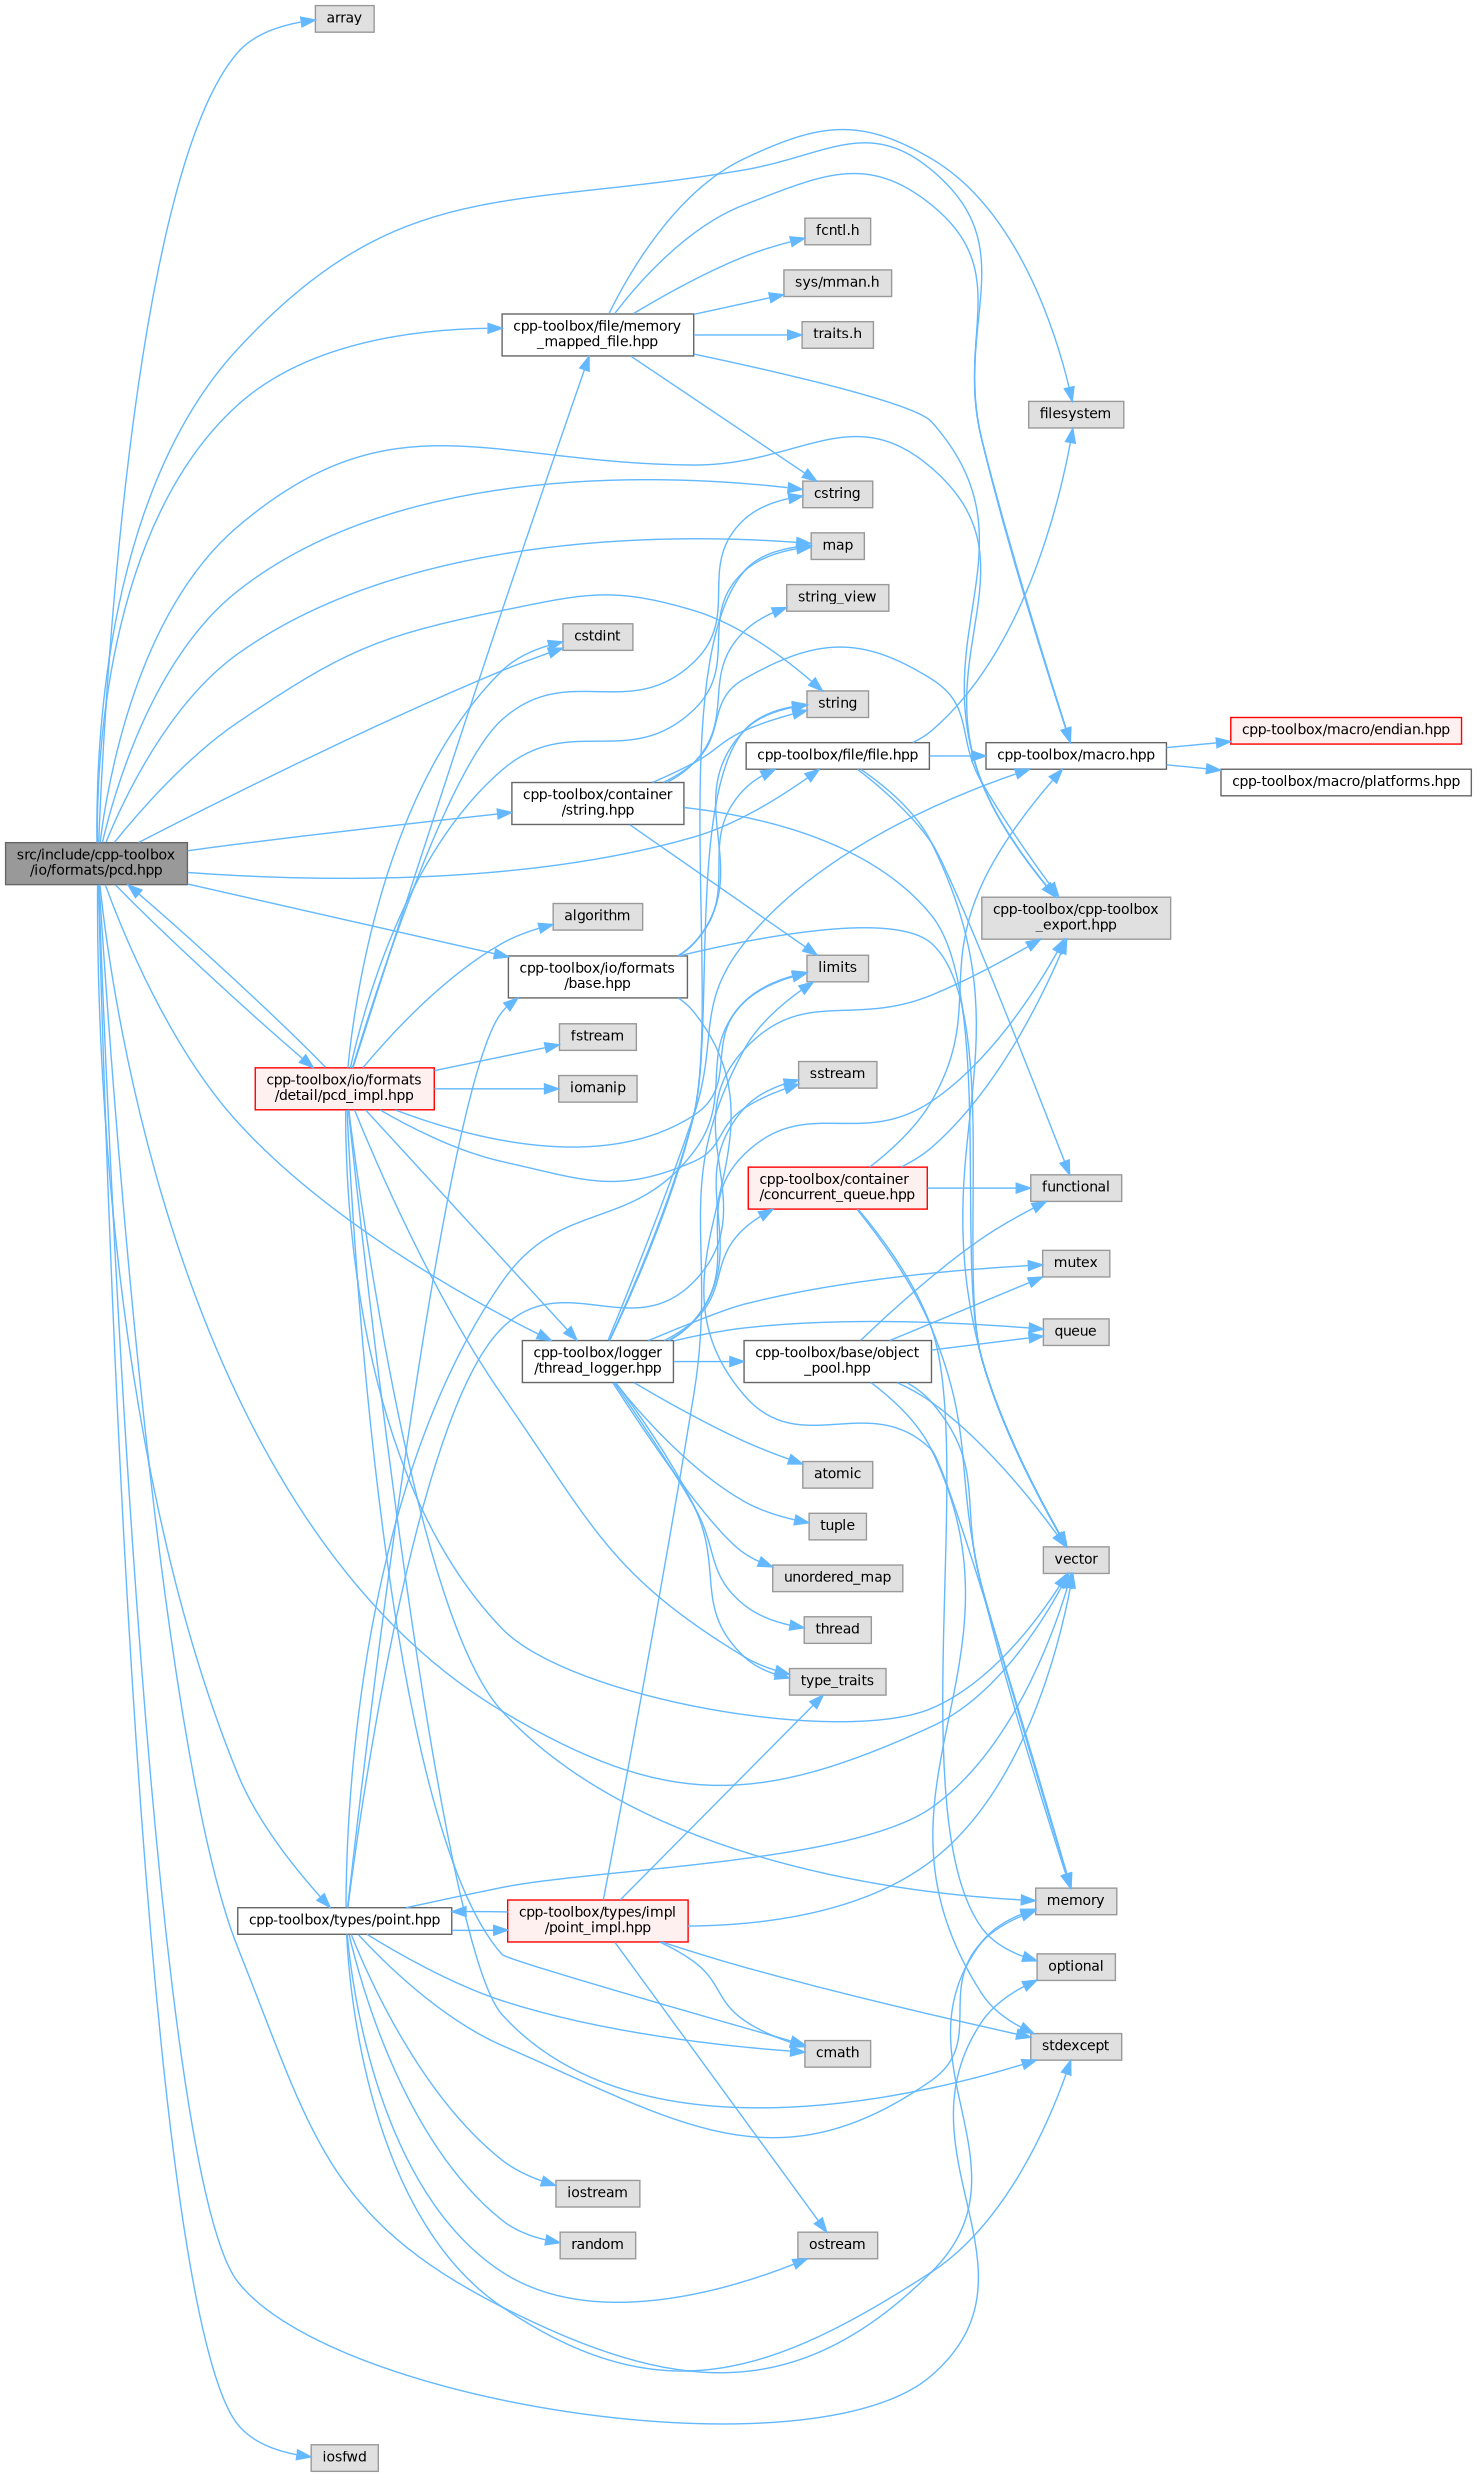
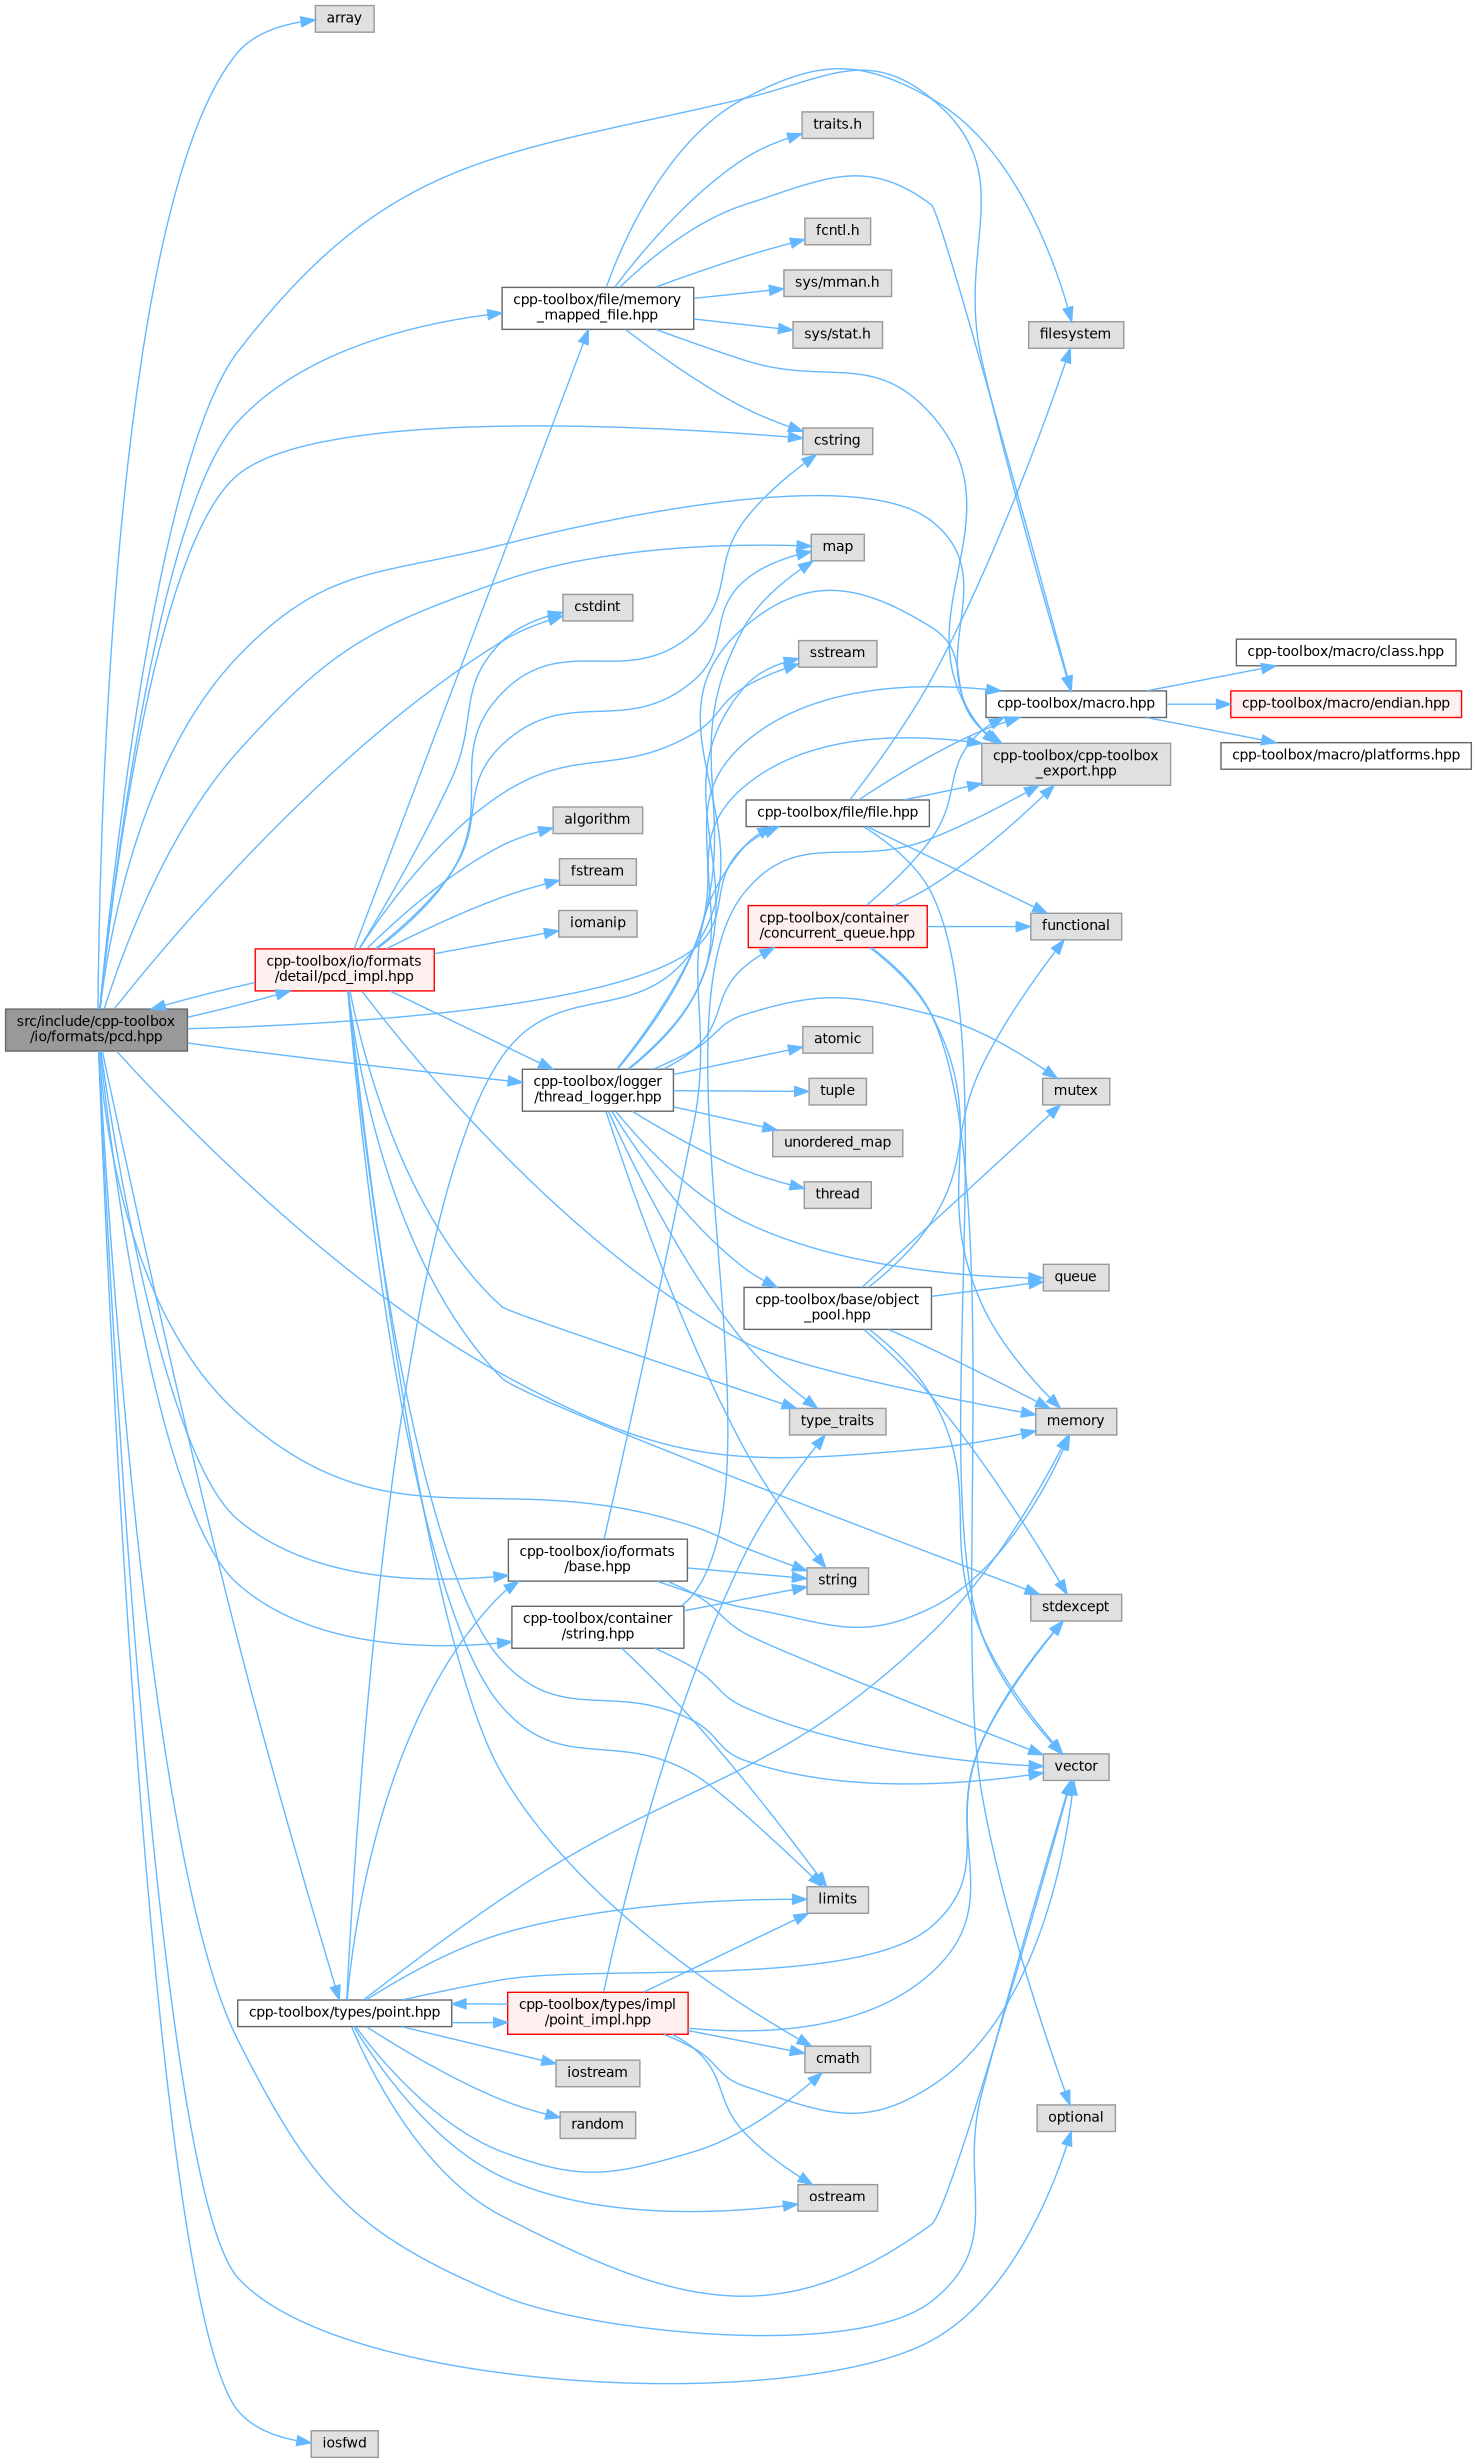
node "sys/stat.h": added
node "string_view": removed
node "cpp-toolbox/macro/class.hpp": added
edge "cpp-toolbox/file/file.hpp" -> "cpp-toolbox/cpp-toolbox _export.hpp": added
